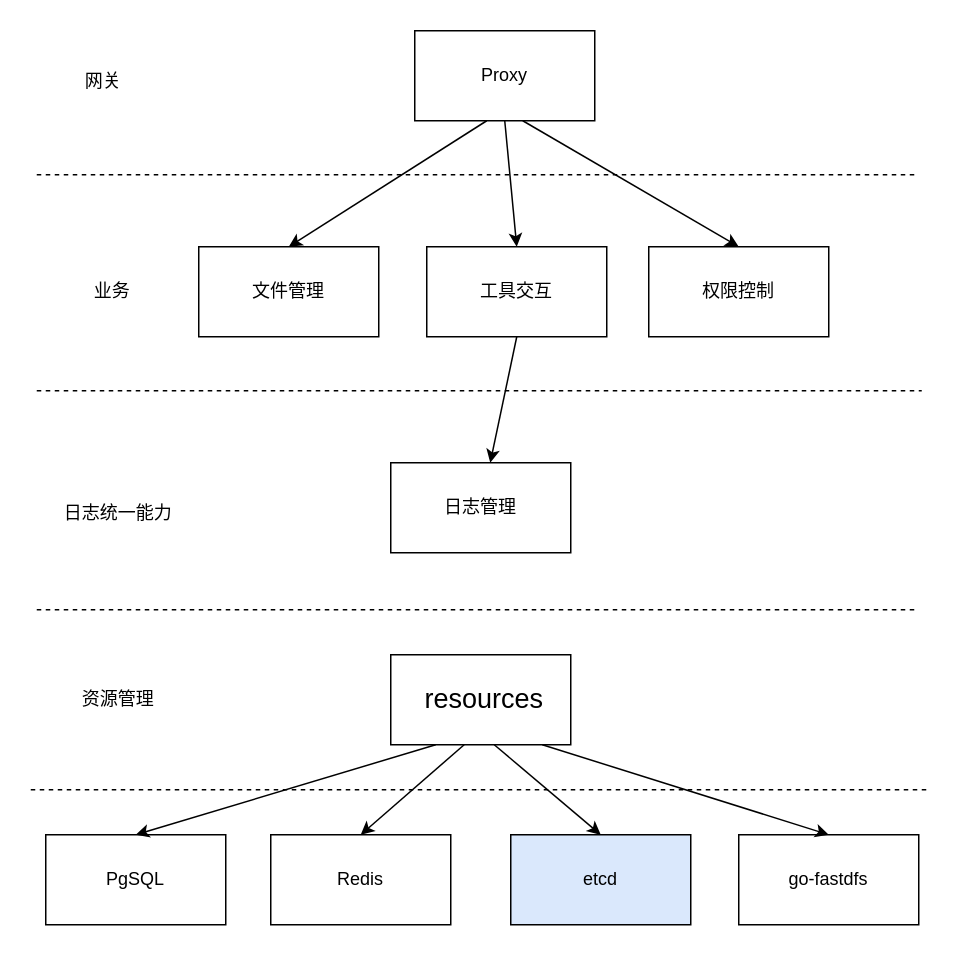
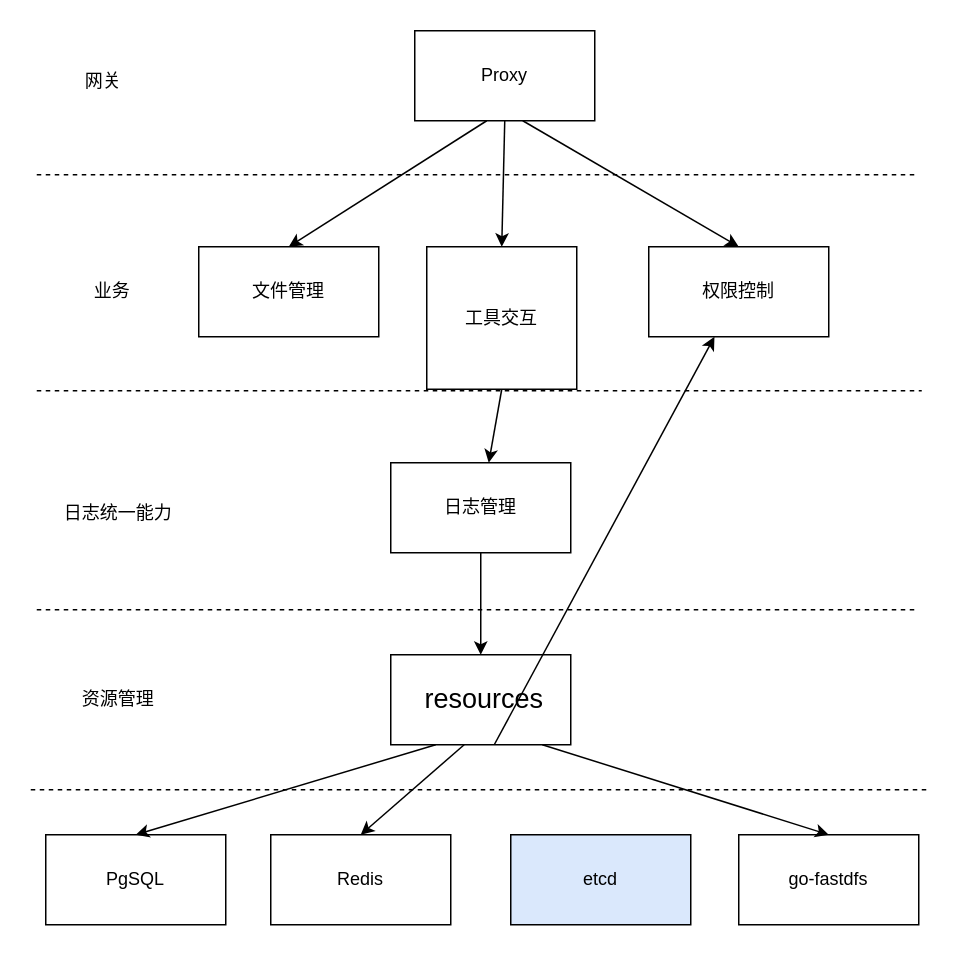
node "工具交互": size 180x90 -> 150x143
edge "日志管理" -> "resources": added
edge "resources" -> "etcd": now "resources" -> "权限控制"
